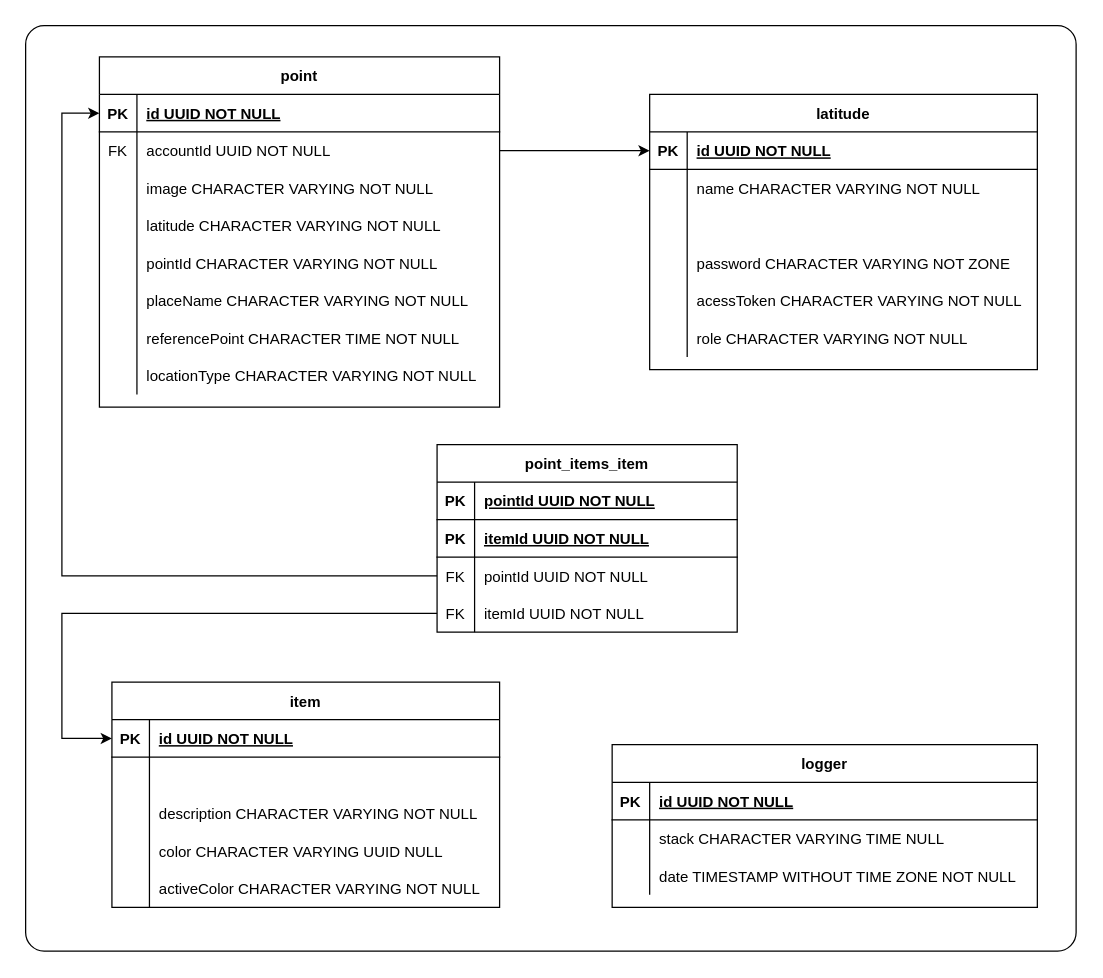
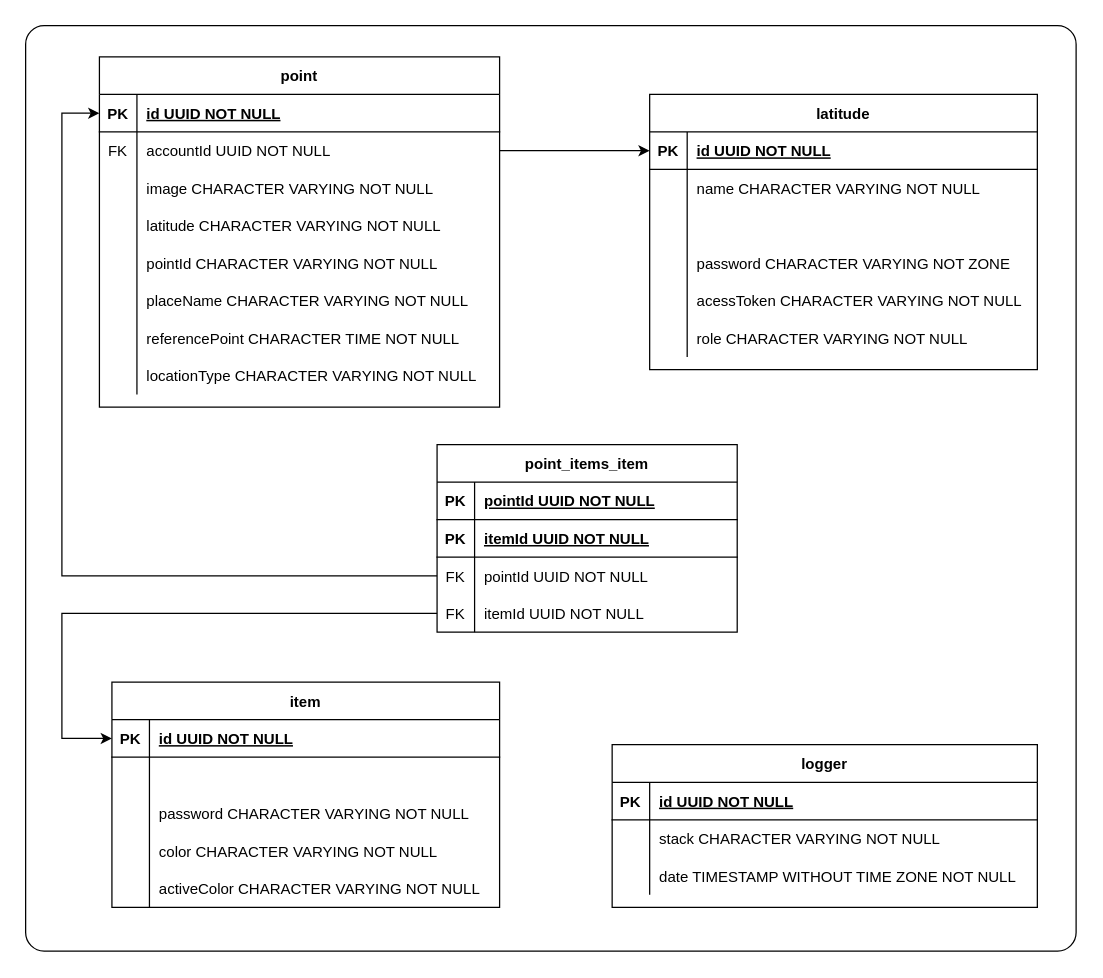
node "description CHARACTER VARYING NOT NULL": label "description CHARACTER VARYING NOT NULL" -> "password CHARACTER VARYING NOT NULL"
node "stack CHARACTER VARYING TIME NULL": label "stack CHARACTER VARYING TIME NULL" -> "stack CHARACTER VARYING NOT NULL"
node "color CHARACTER VARYING UUID NULL": label "color CHARACTER VARYING UUID NULL" -> "color CHARACTER VARYING NOT NULL"
